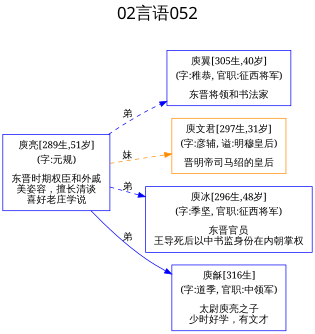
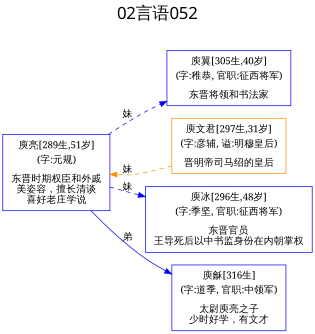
edge "庾亮[289生,51岁]" -> "庾翼[305生,40岁]": label "弟" -> "妹"
edge "庾亮[289生,51岁]" -> "庾文君[297生,31岁]": reversed
edge "庾亮[289生,51岁]" -> "庾冰[296生,48岁]": label "弟" -> "妹"
